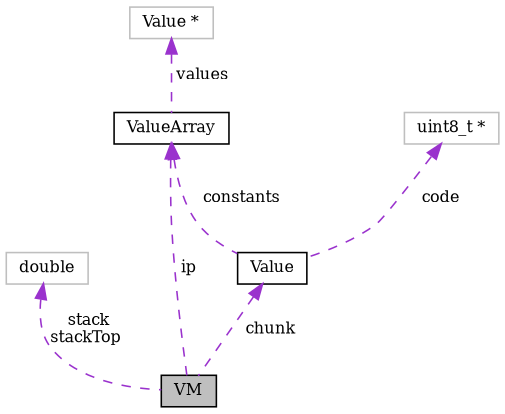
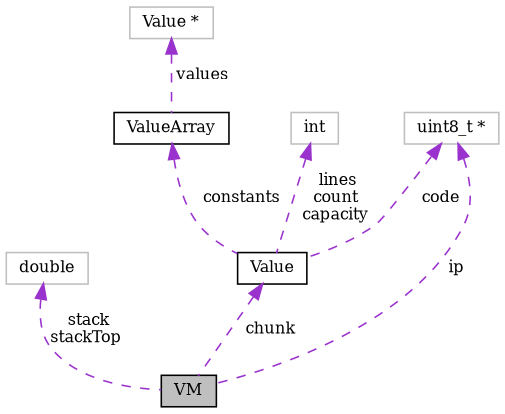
node "int": added
edge "VM" -> "ValueArray": now "VM" -> "uint8_t *"
